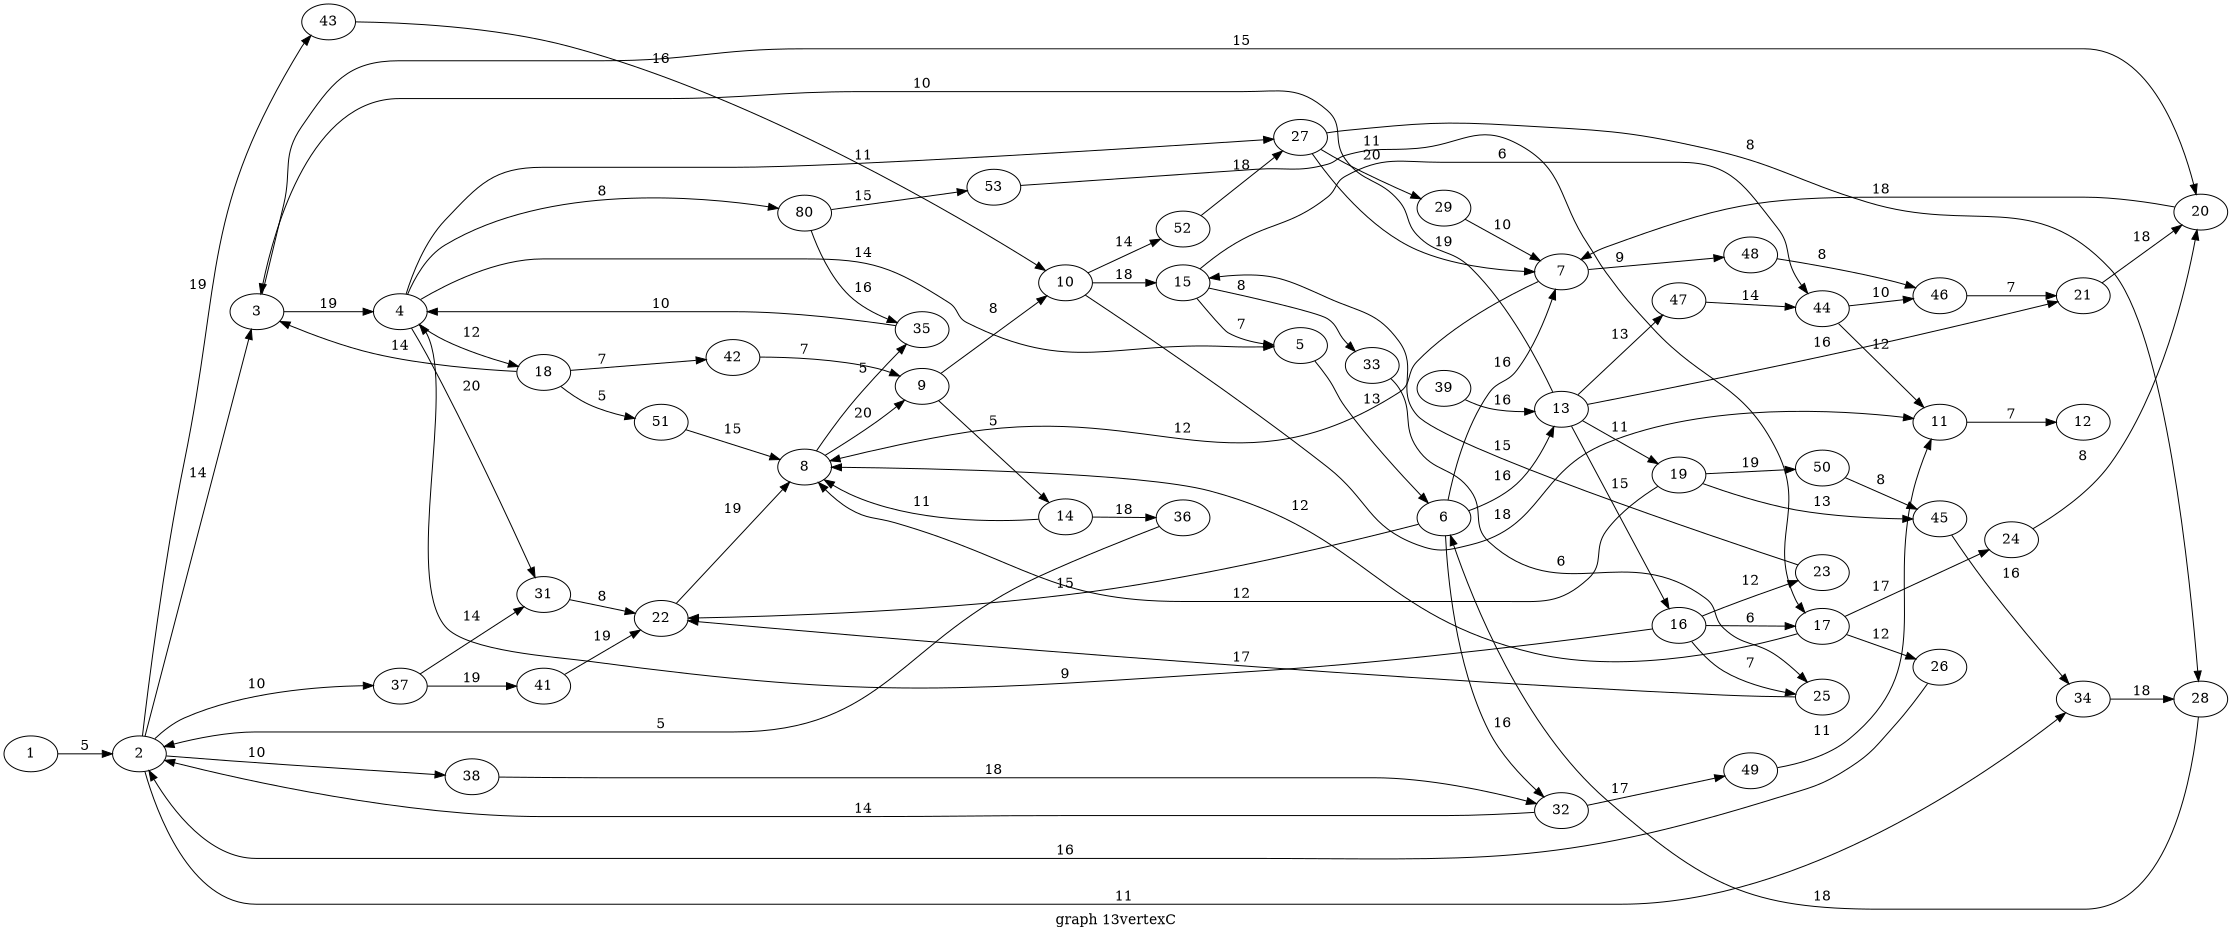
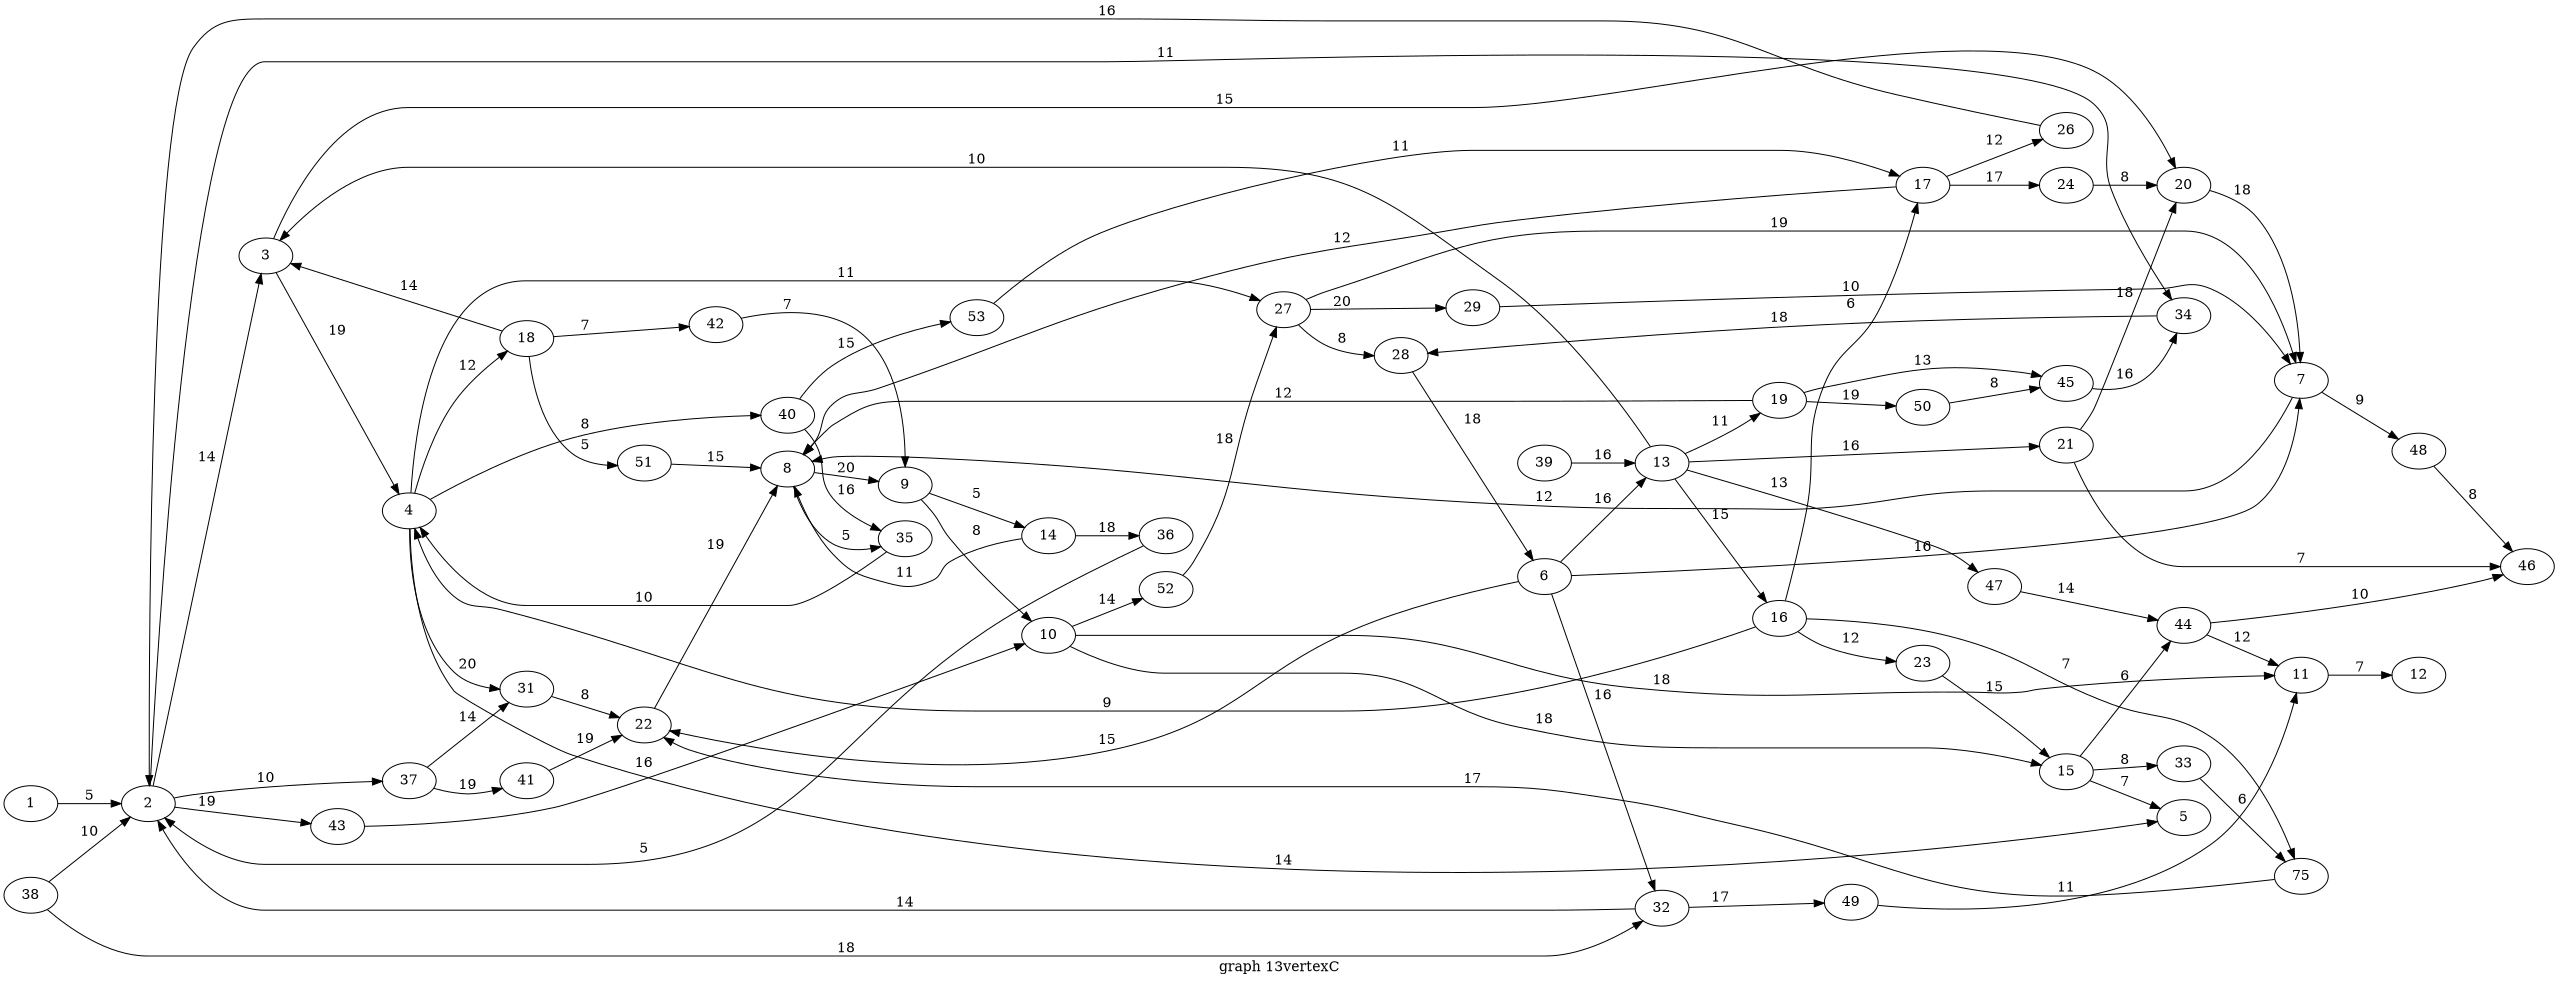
node "80": label "80" -> "40"
edge "46" -> "21": reversed
edge "5" -> "6": removed, label "13"
node "25": label "25" -> "75"
edge "2" -> "38": reversed
